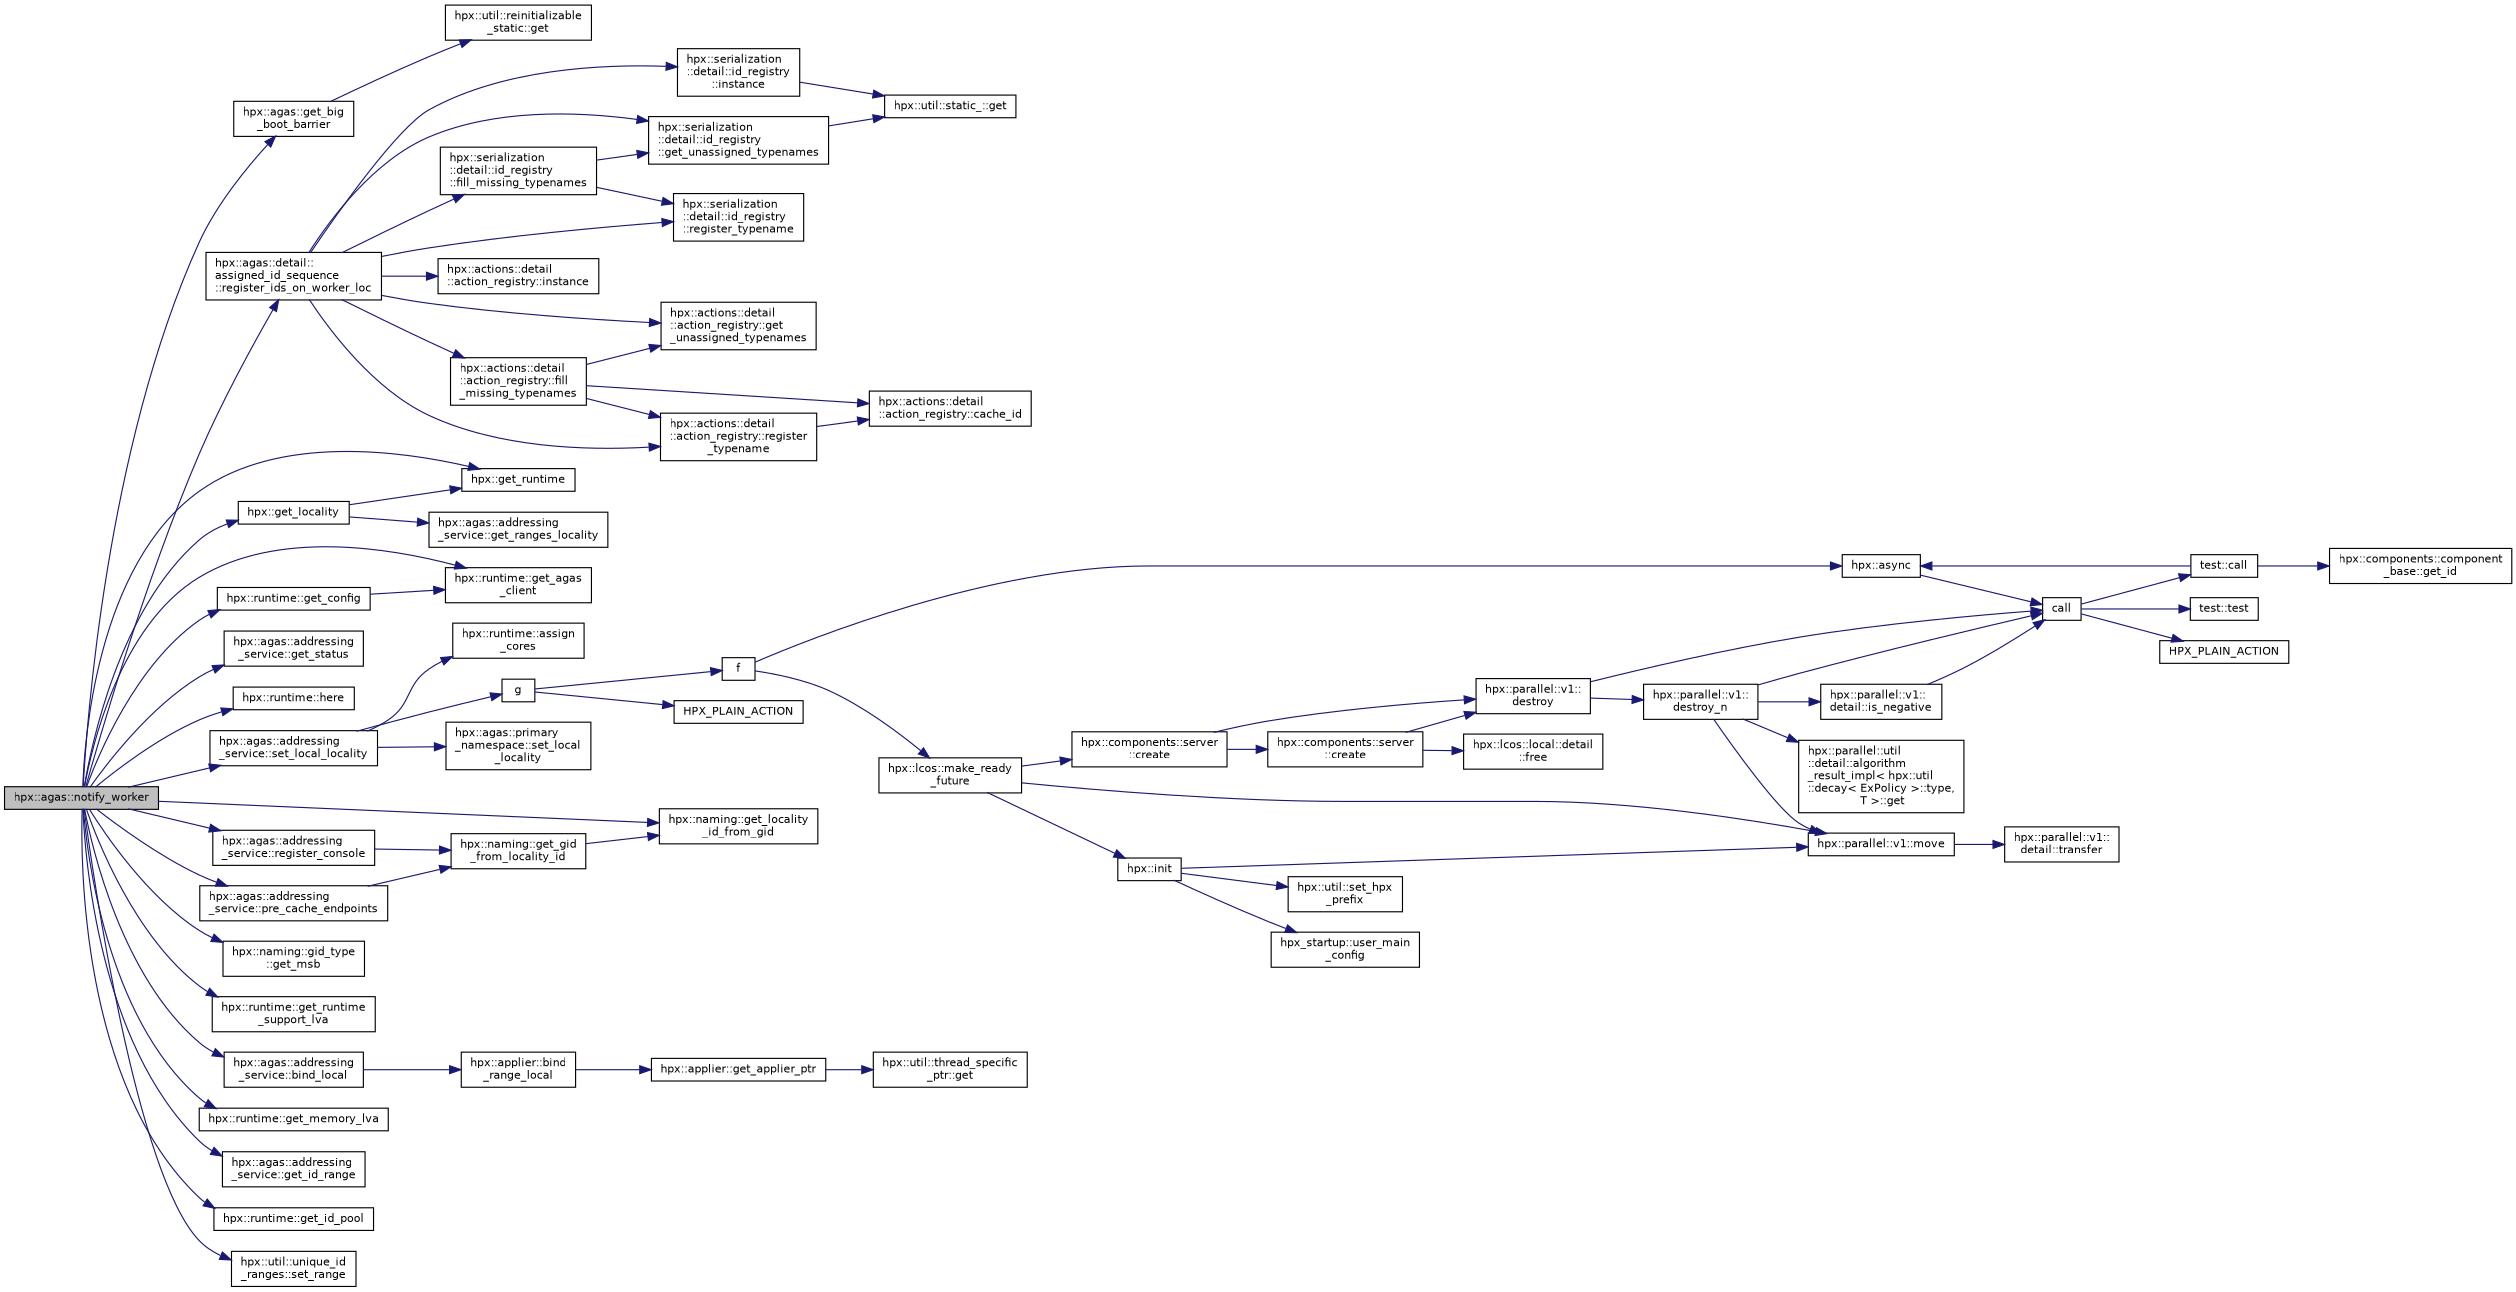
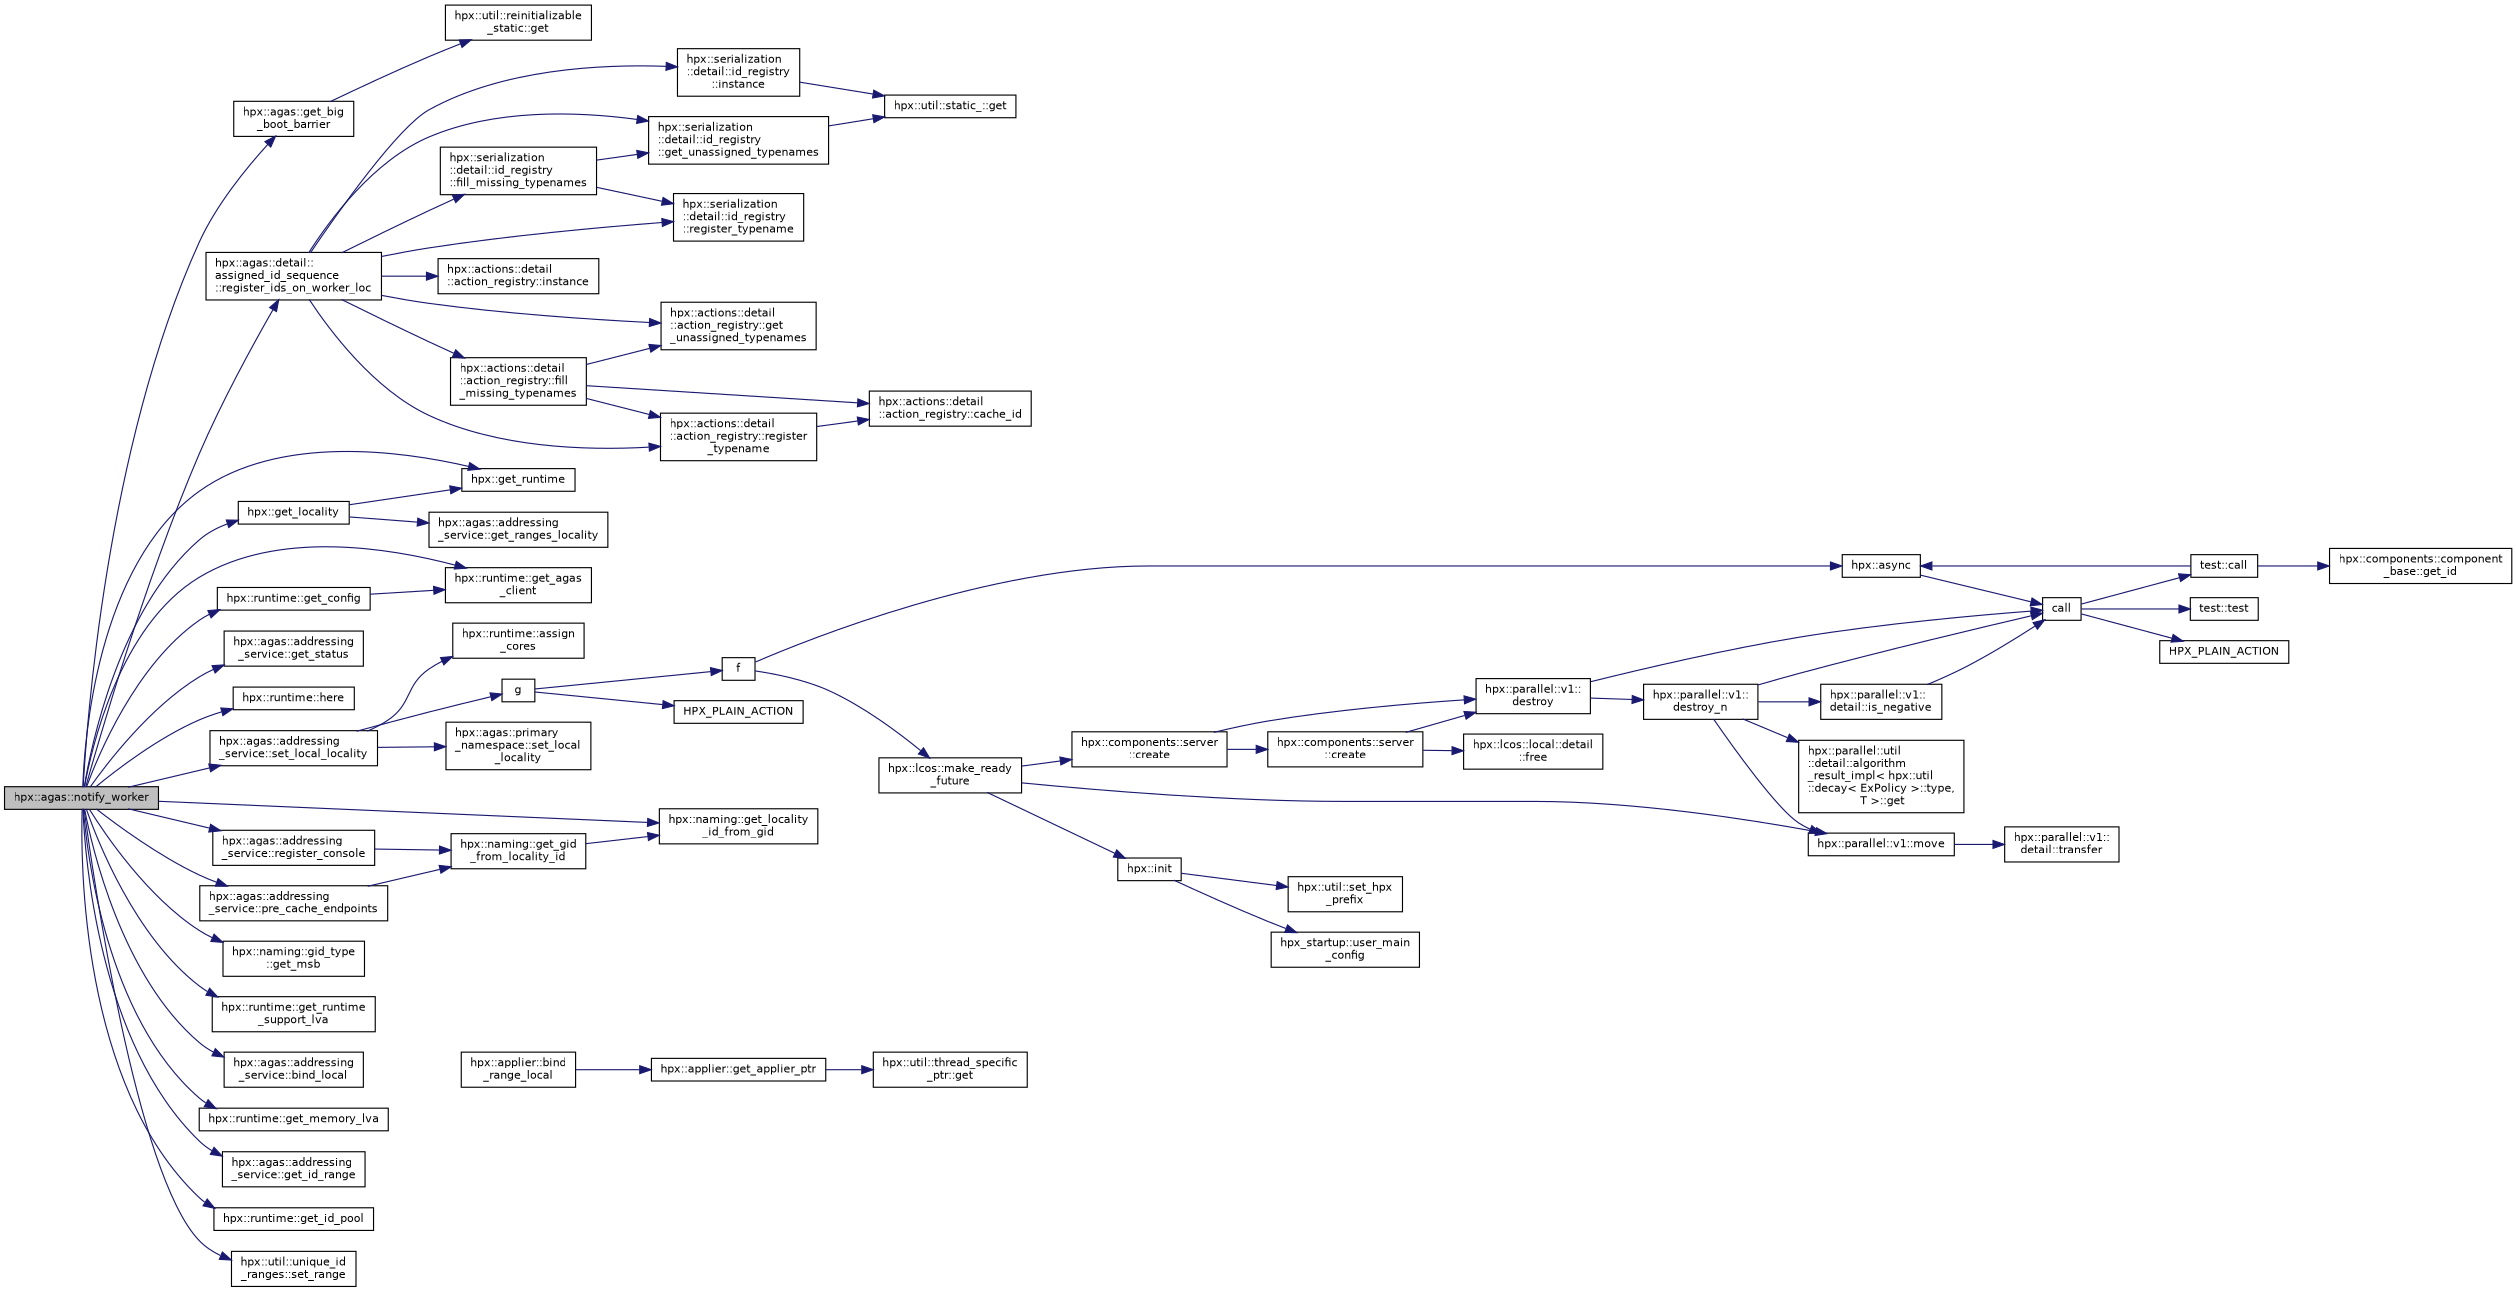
edge "hpx::init" -> "hpx::parallel::v1::move": removed
edge "hpx::agas::addressing _service::bind_local" -> "hpx::applier::bind _range_local": removed
